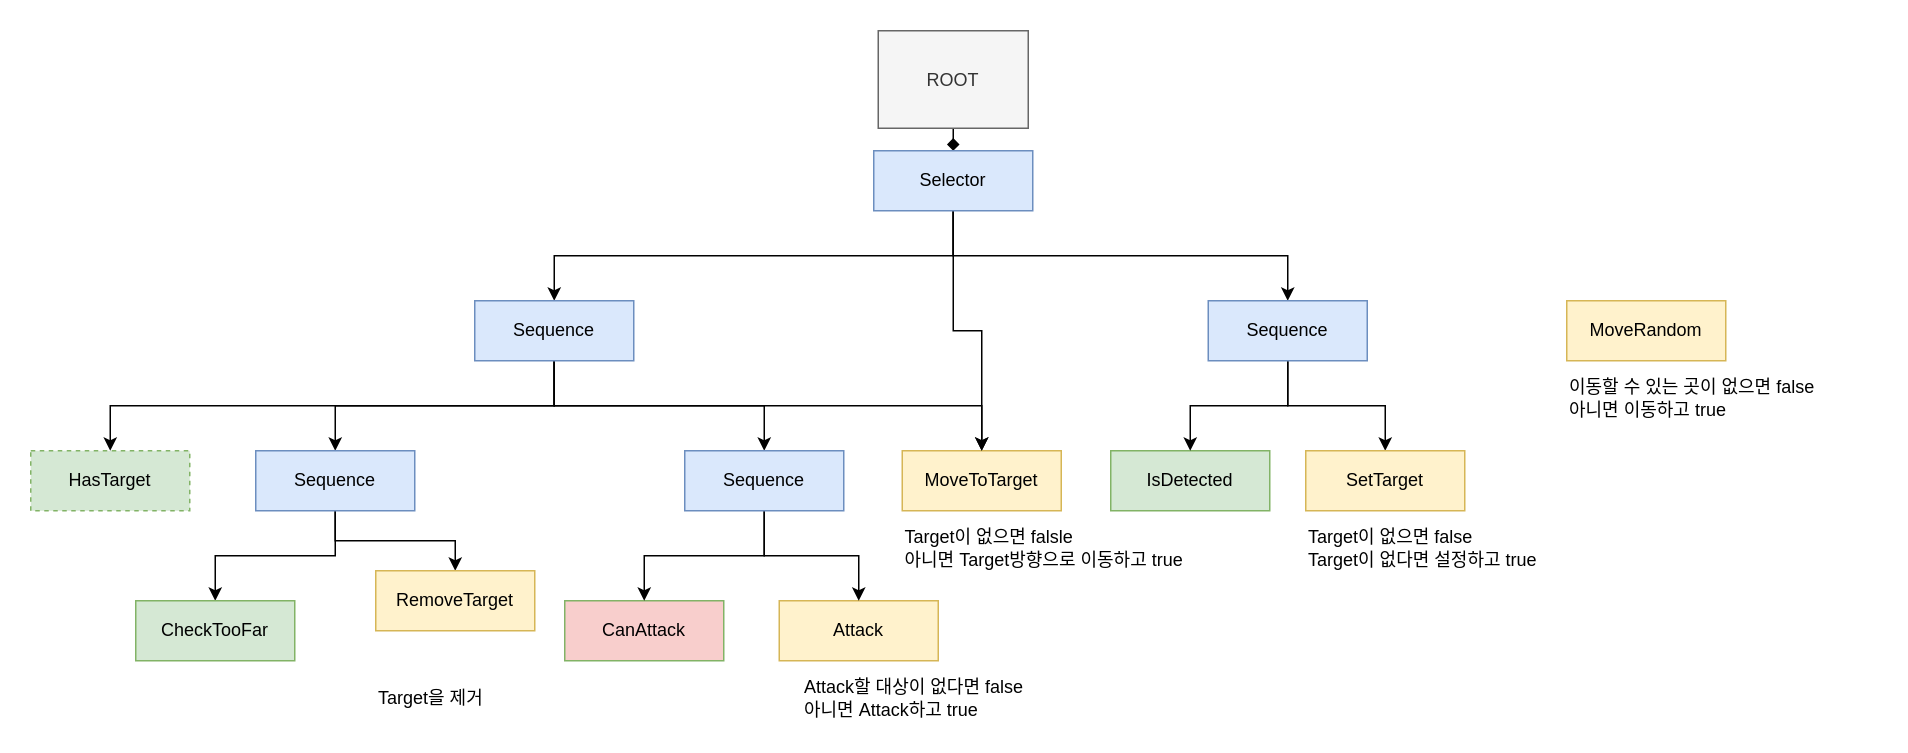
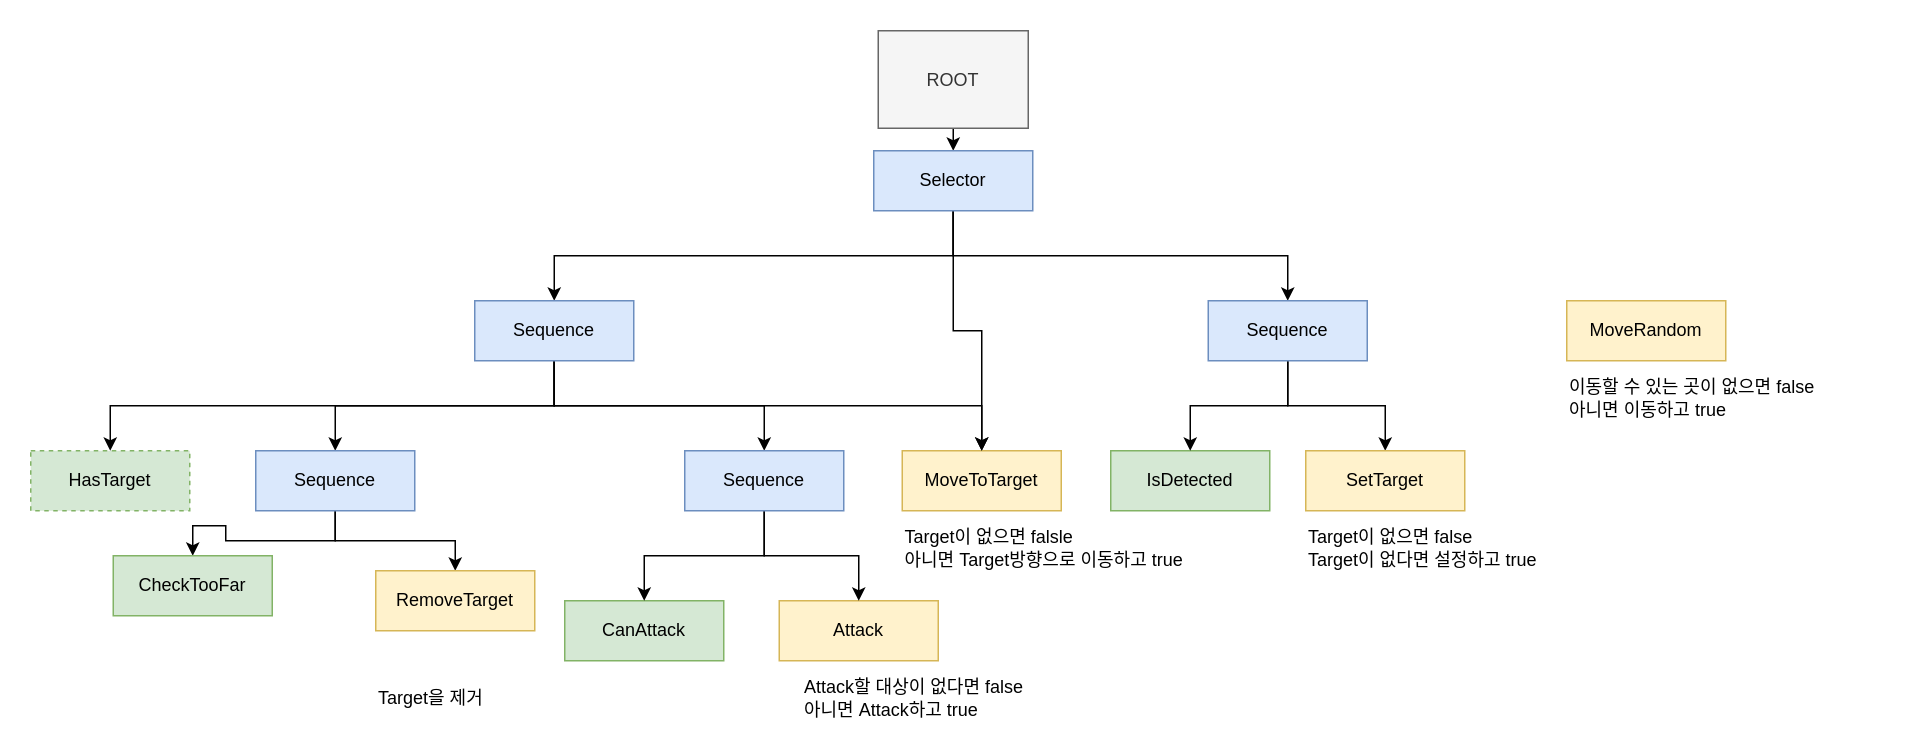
edge "ROOT" -> "Selector": arrowhead diamond -> classic
node "CheckTooFar": moved (215, 631) -> (193, 586)
node "CanAttack": fillcolor #f8cecc -> #d5e8d4
